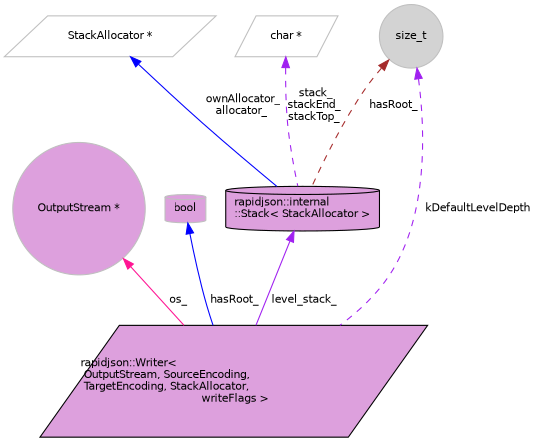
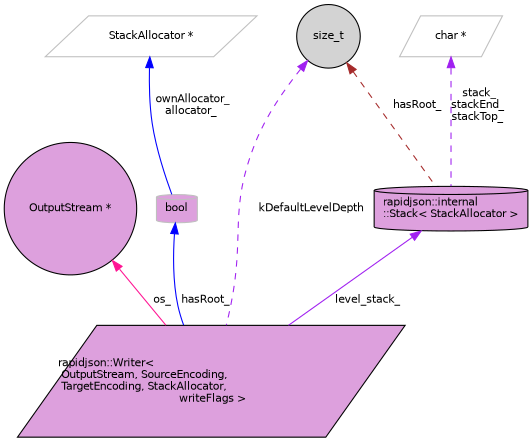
node "size_t": color grey75 -> black
edge "rapidjson::internal ::Stack< StackAllocator >" -> "StackAllocator *": now "bool" -> "StackAllocator *"
node "OutputStream *": color grey75 -> black
